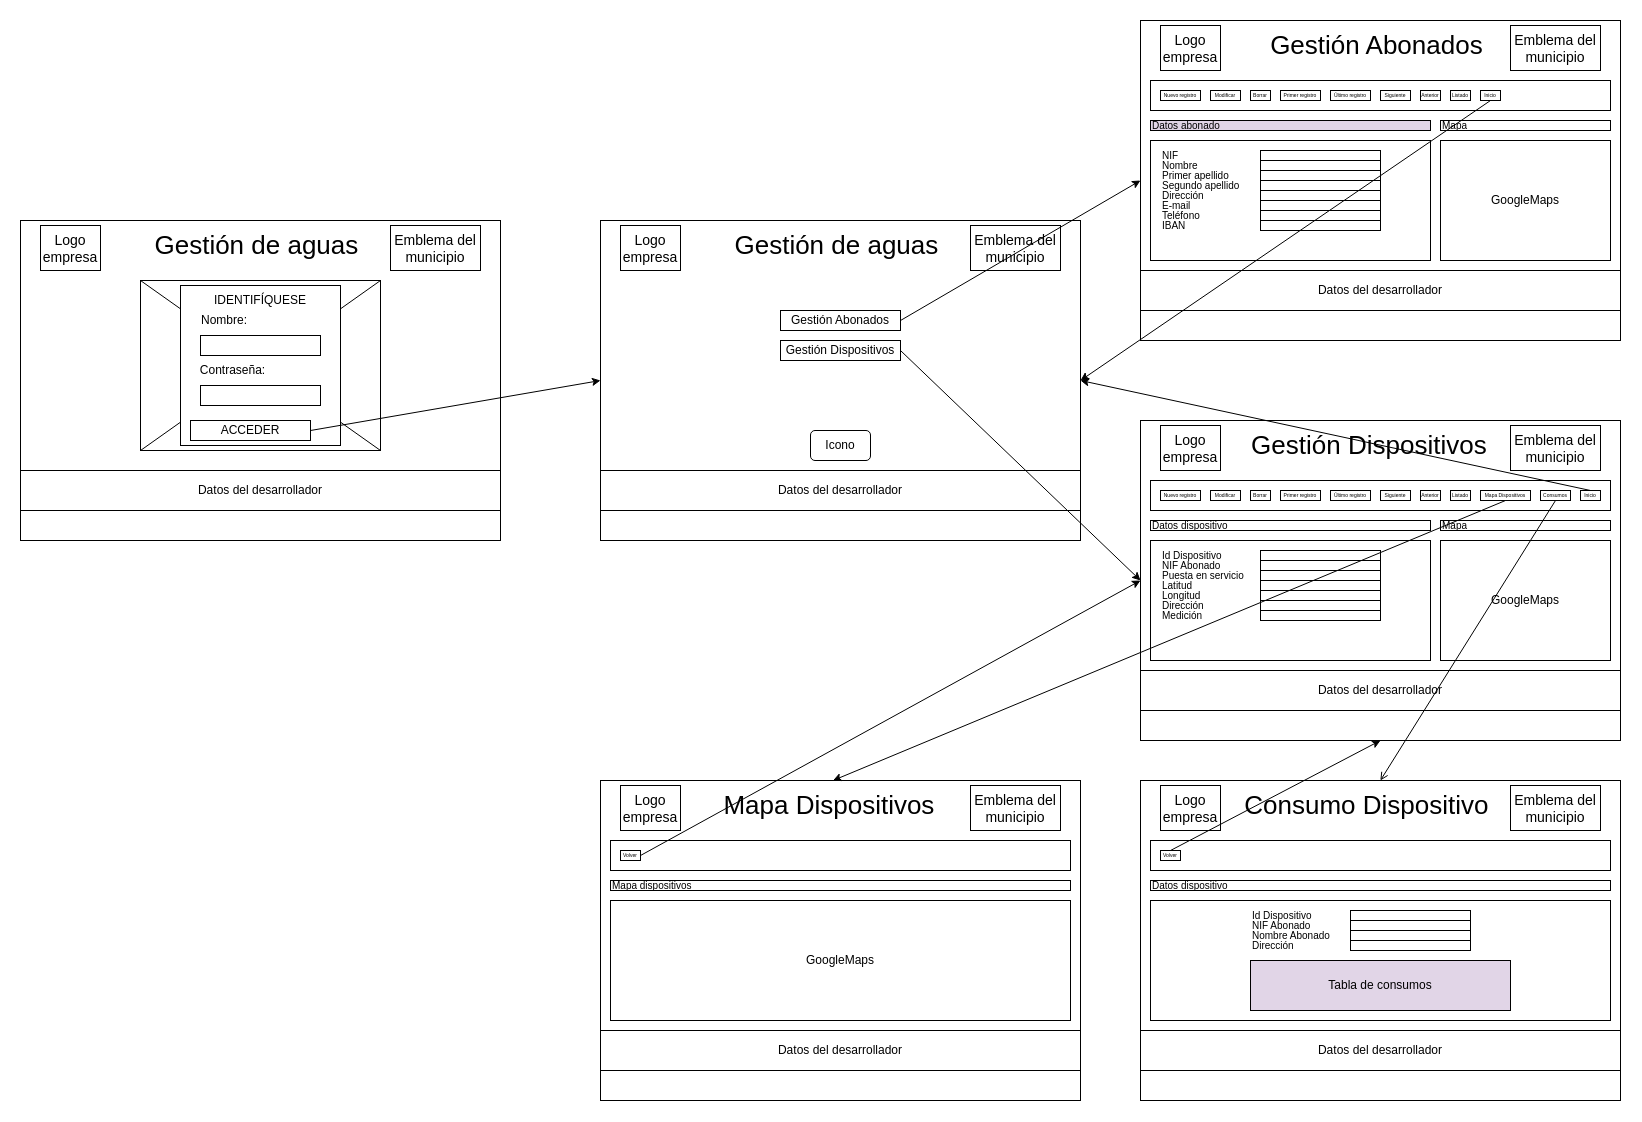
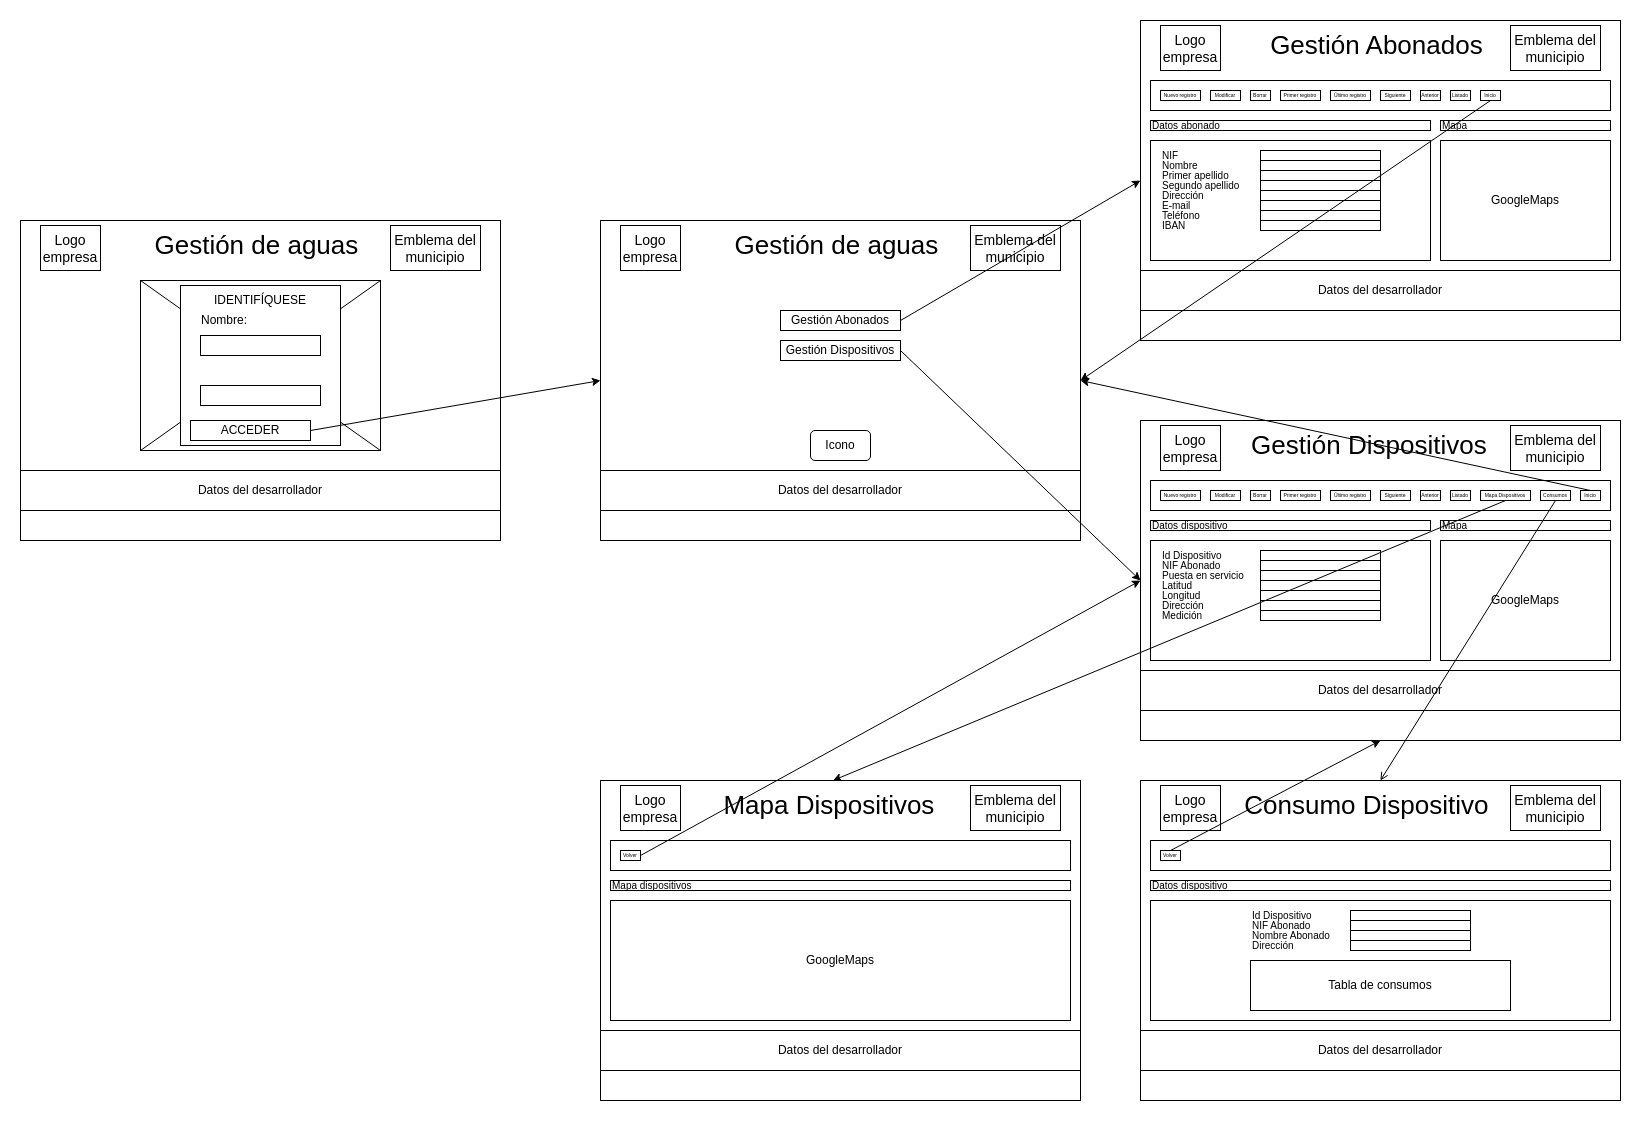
node "Datos abonado": fillcolor #e1d5e7 -> #ffffff
node "Contraseña:": removed
node "Tabla de consumos": fillcolor #e1d5e7 -> #ffffff
